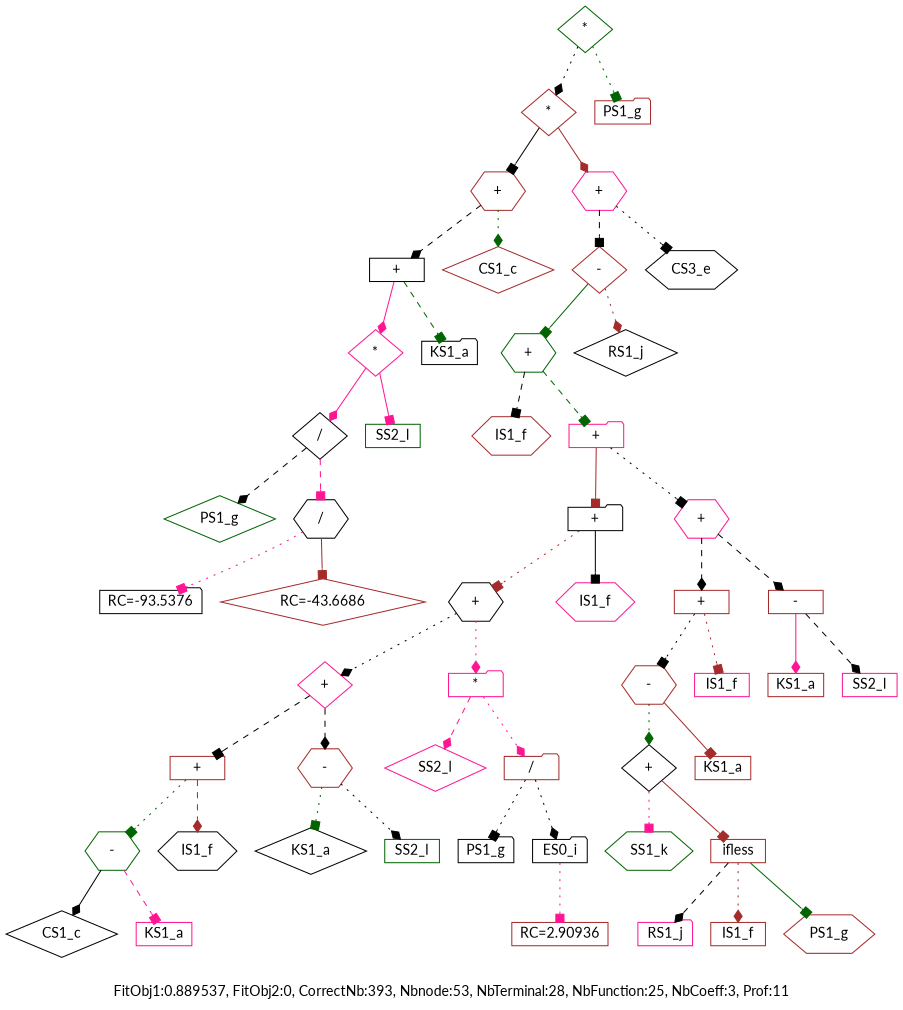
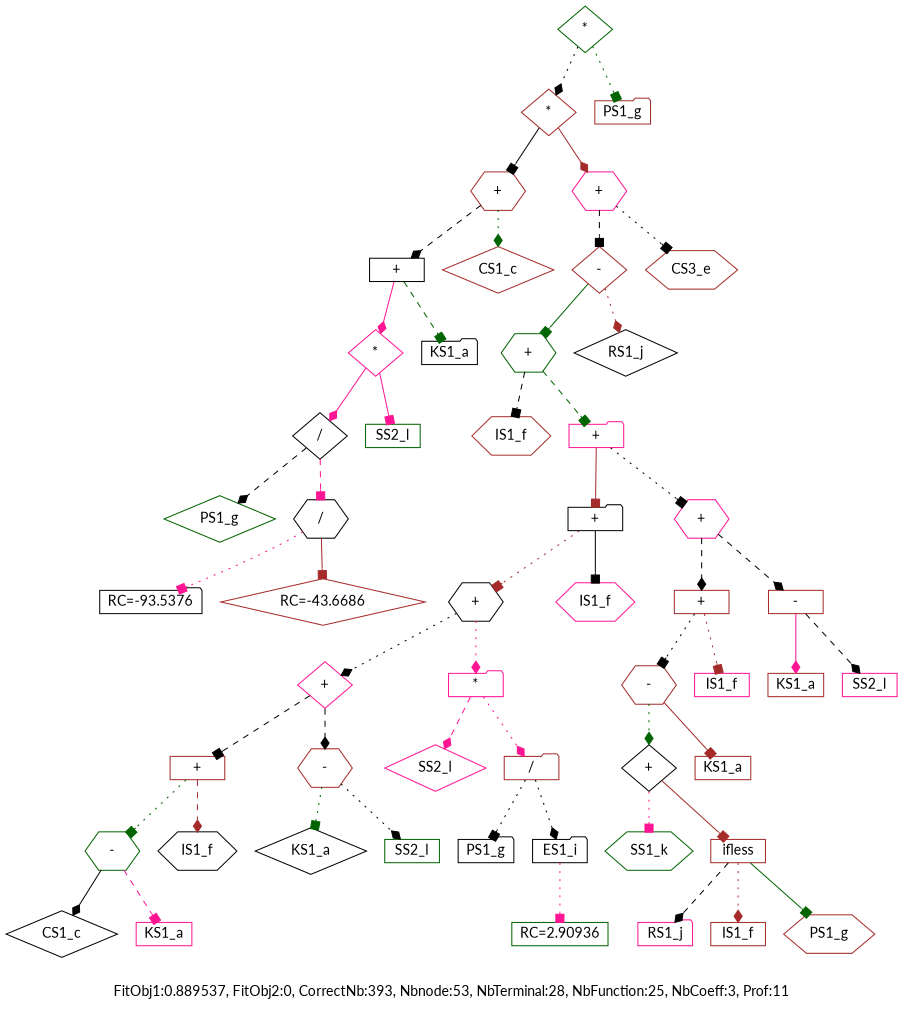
node "CS3_e": color black -> brown
node "ES0_i": label "ES0_i" -> "ES1_i"
node "RC=2.90936": color brown -> darkgreen
